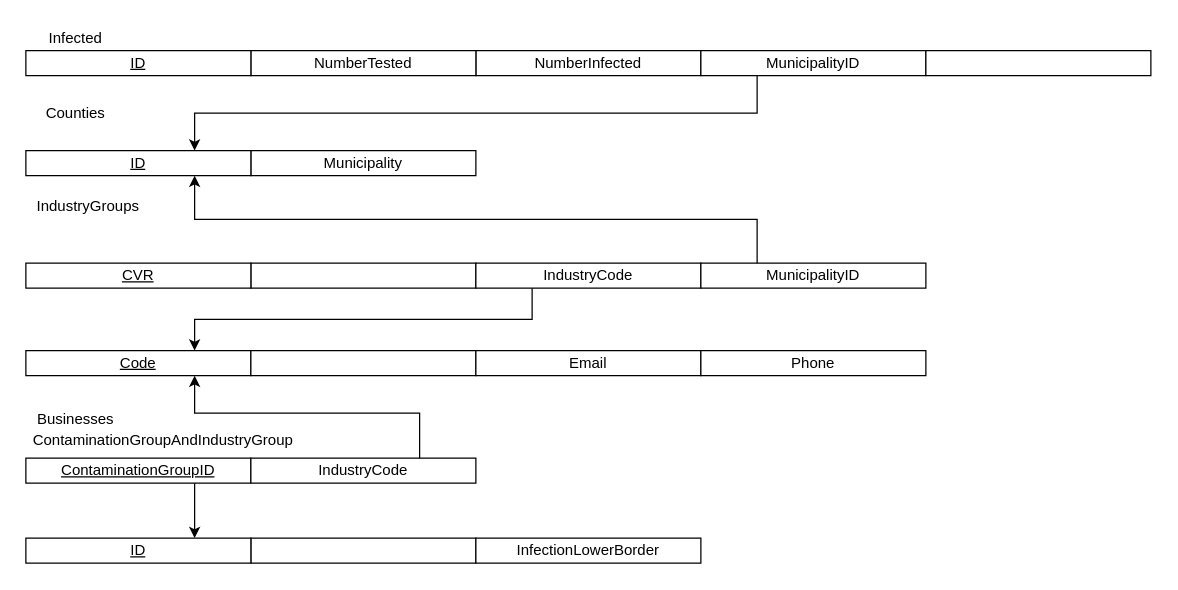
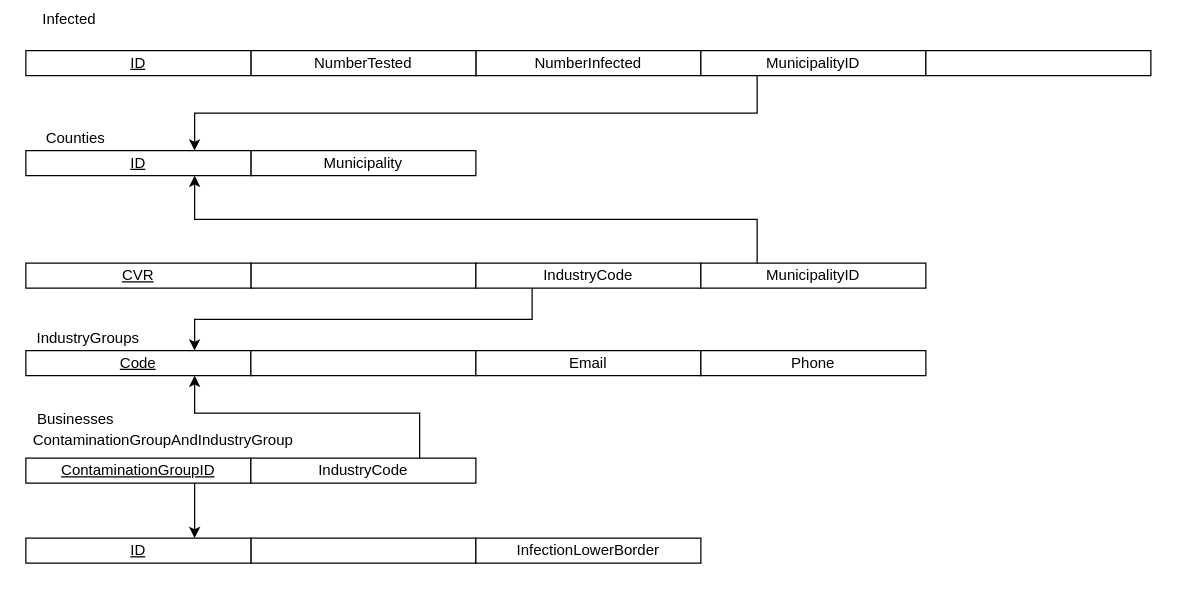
node "Infected": moved (76, 38) -> (69, 19)
node "Counties": moved (76, 113) -> (76, 138)
node "IndustryGroups": moved (88, 207) -> (88, 338)
